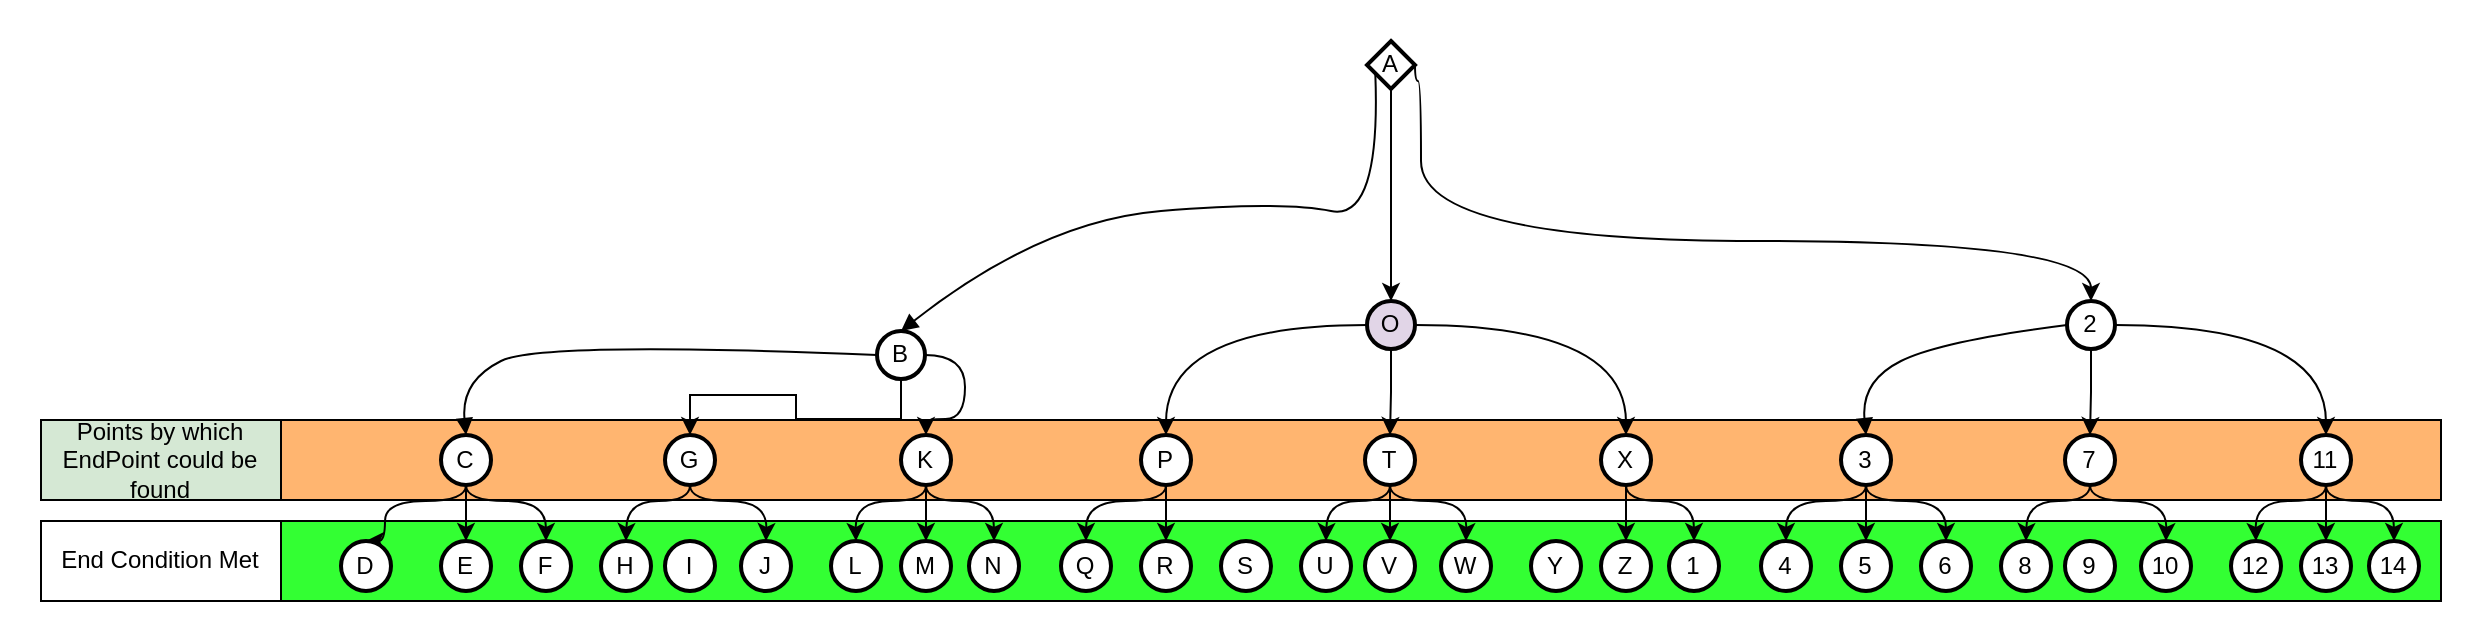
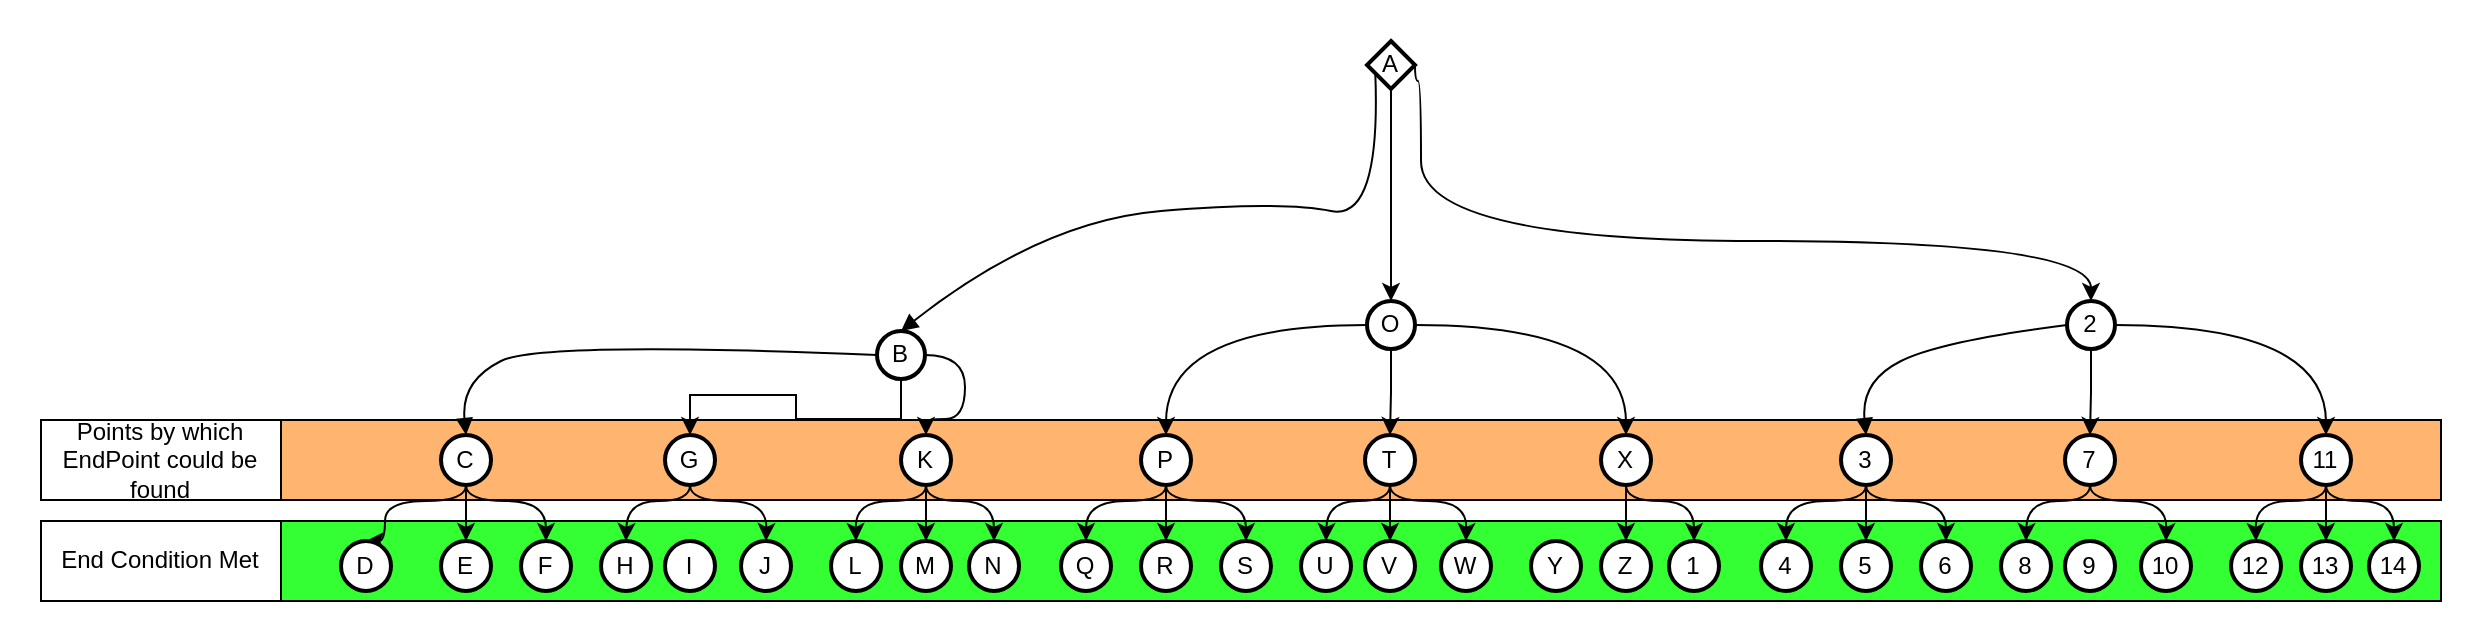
node "O": fillcolor #e1d5e7 -> #ffffff
node "Points by which EndPoint could be found": fillcolor #d5e8d4 -> #ffffff
edge "P" -> "S": added
